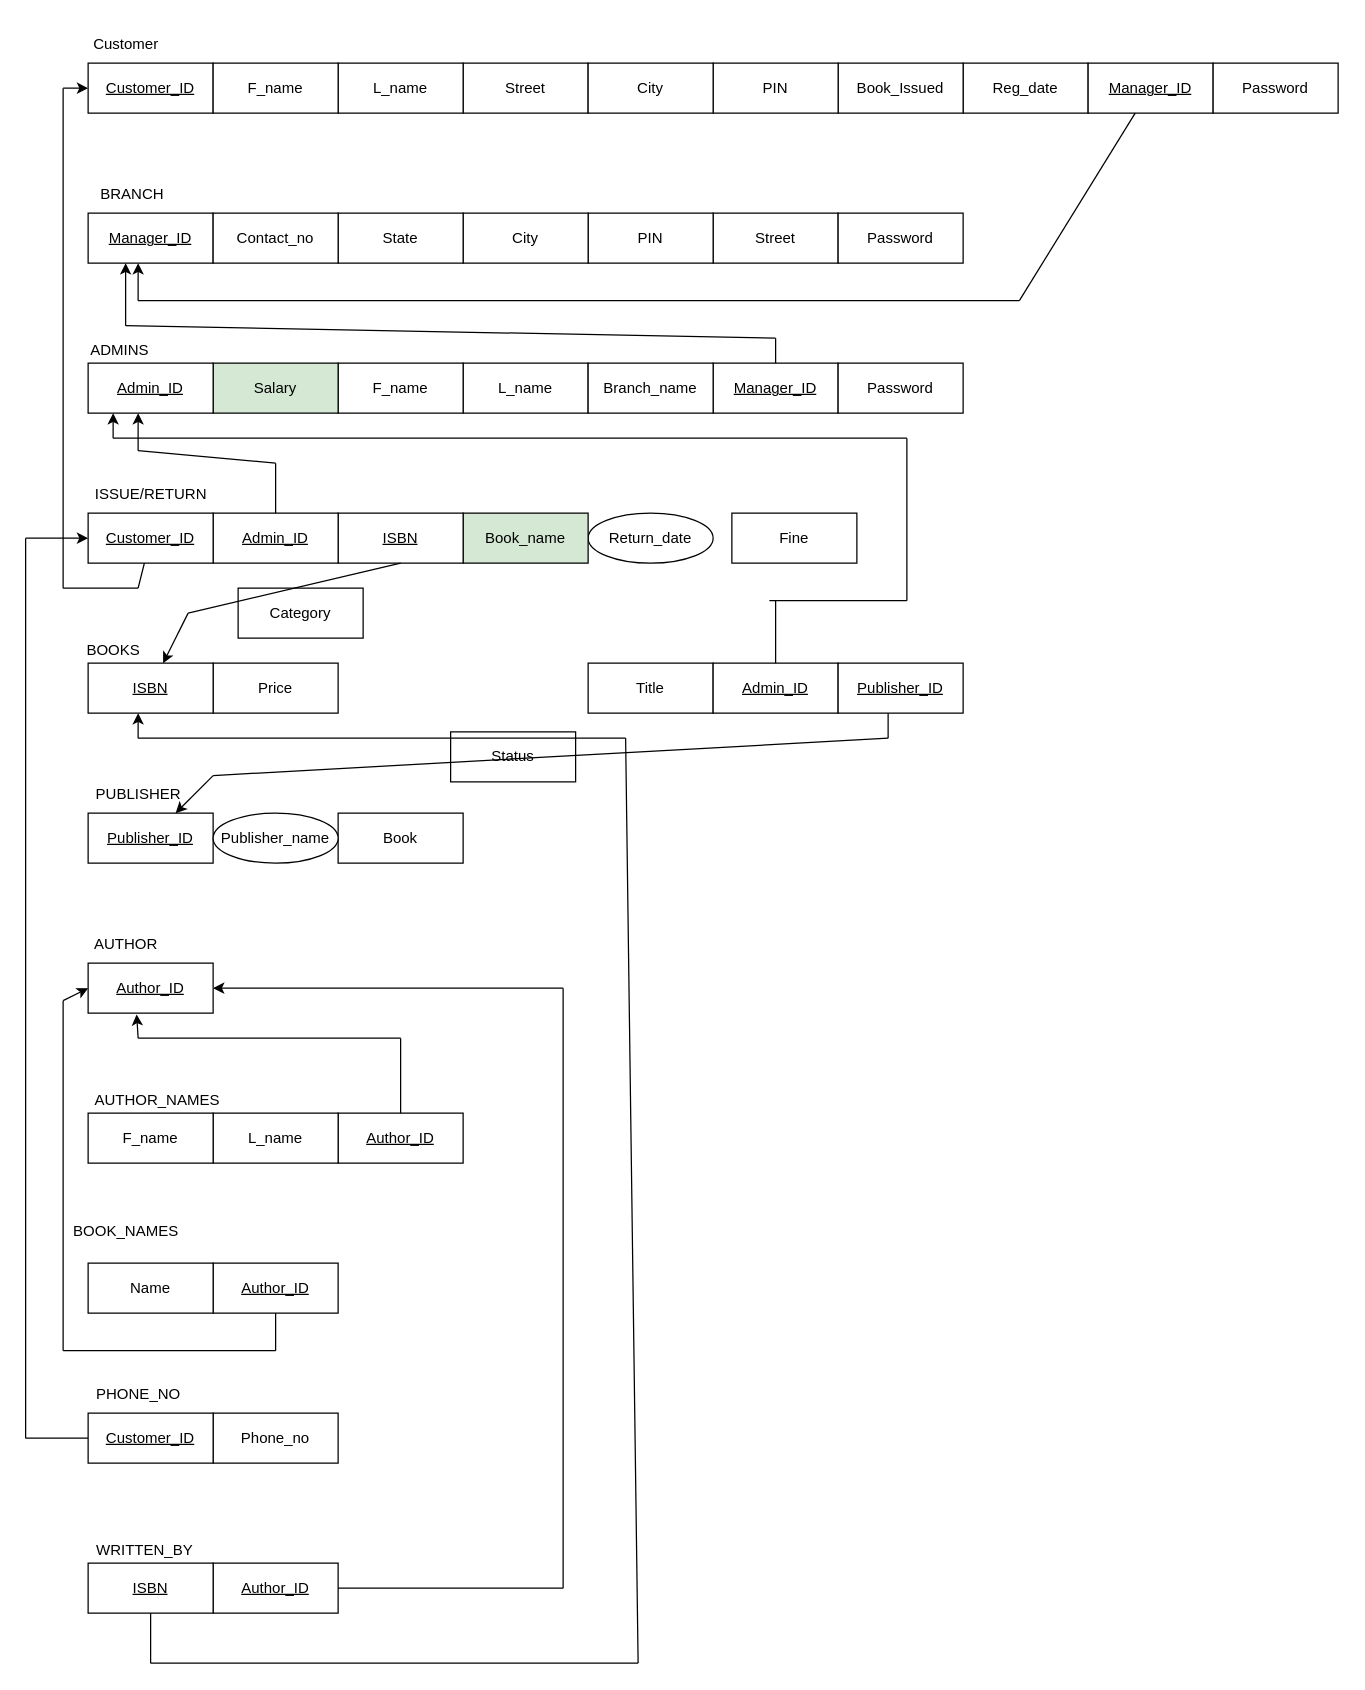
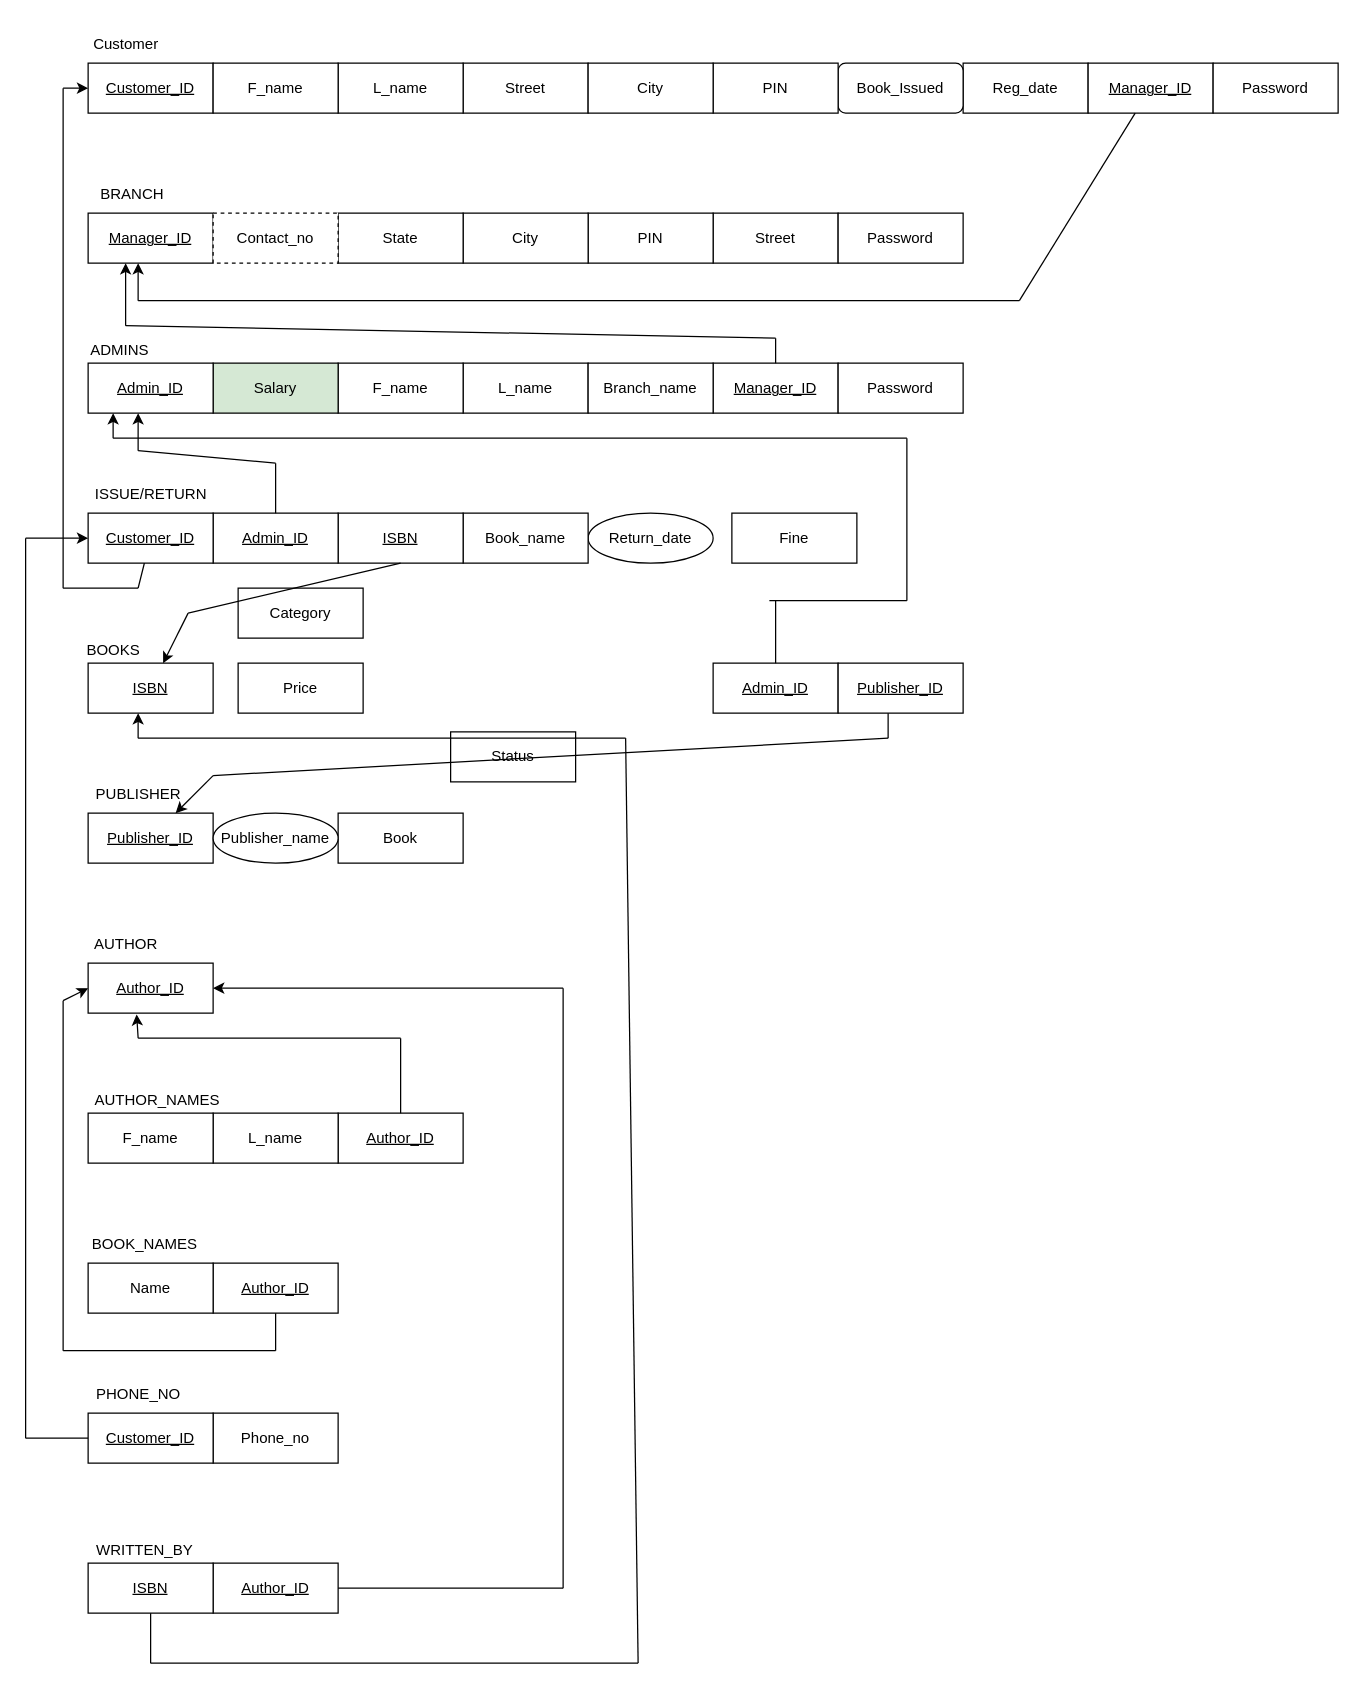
node "Book_Issued": shape rectangle -> rounded rectangle
node "Contact_no": style solid -> dashed
node "Book_name": fillcolor #d5e8d4 -> #ffffff
node "Price": moved (276, 688) -> (301, 688)
node "Title": removed
node "BOOK_NAMES": moved (126, 1232) -> (144, 1244)
